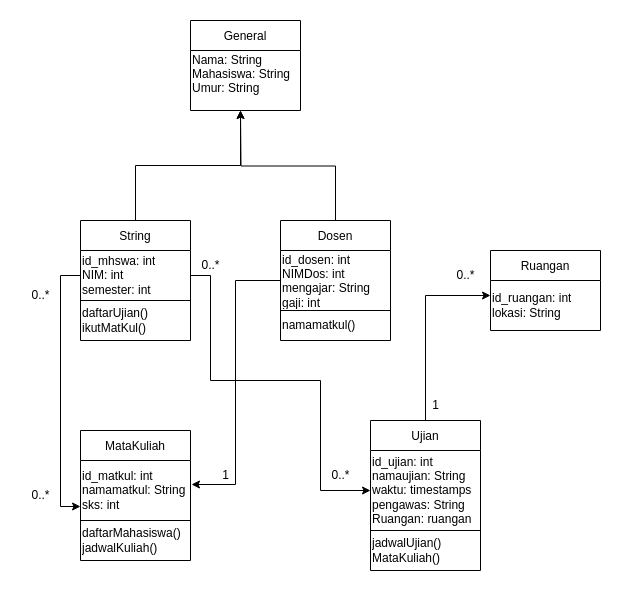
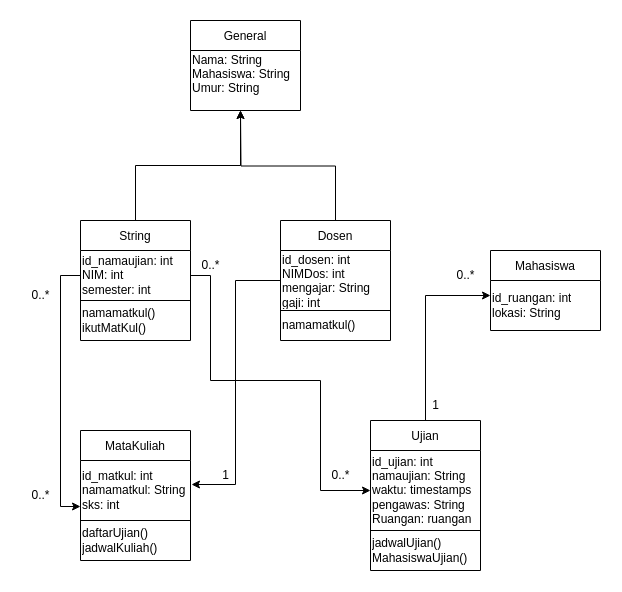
node "Ruangan": label "Ruangan" -> "Mahasiswa"
node "id_mhswa: int NIM: int semester: int": label "id_mhswa: int NIM: int semester: int" -> "id_namaujian: int NIM: int semester: int"
node "daftarUjian() ikutMatKul()": label "daftarUjian() ikutMatKul()" -> "namamatkul() ikutMatKul()"
node "daftarMahasiswa() jadwalKuliah()": label "daftarMahasiswa() jadwalKuliah()" -> "daftarUjian() jadwalKuliah()"
node "jadwalUjian() MataKuliah()": label "jadwalUjian() MataKuliah()" -> "jadwalUjian() MahasiswaUjian()"
